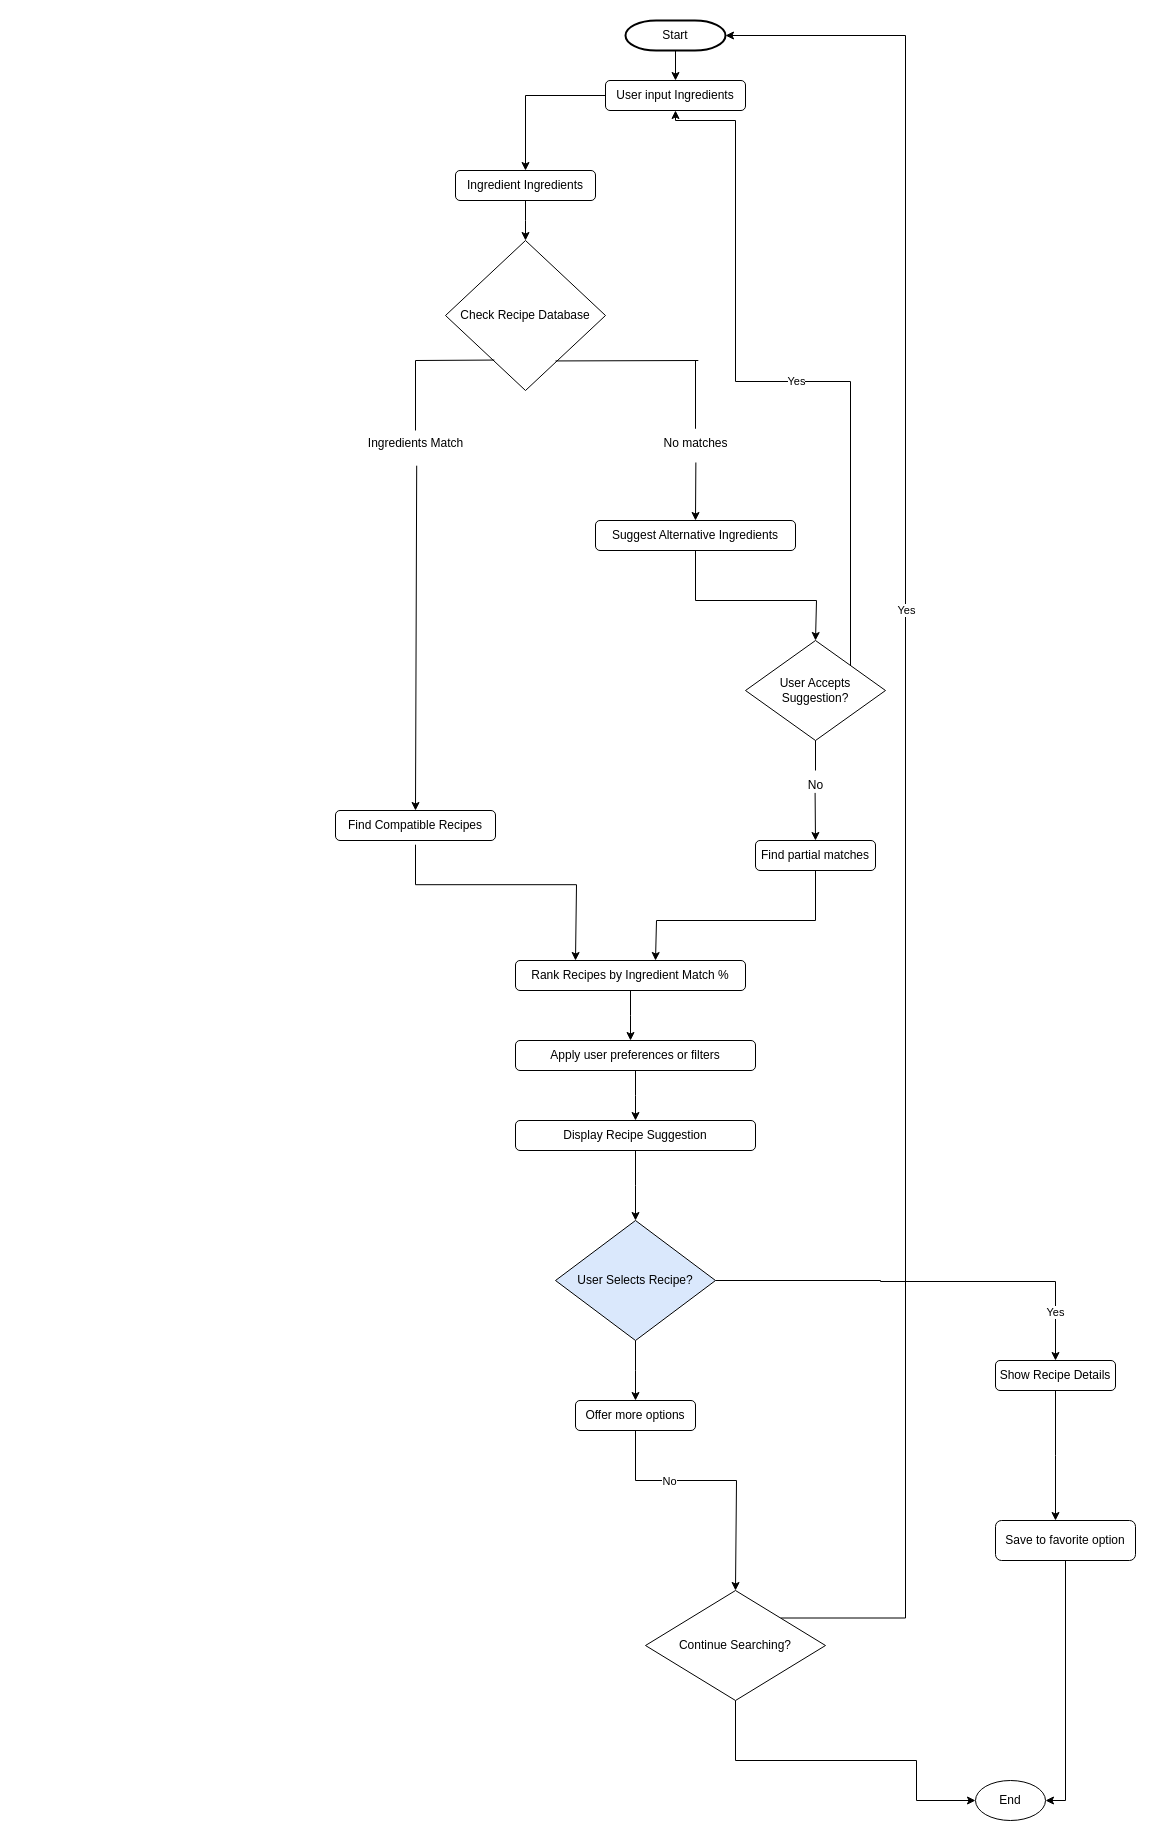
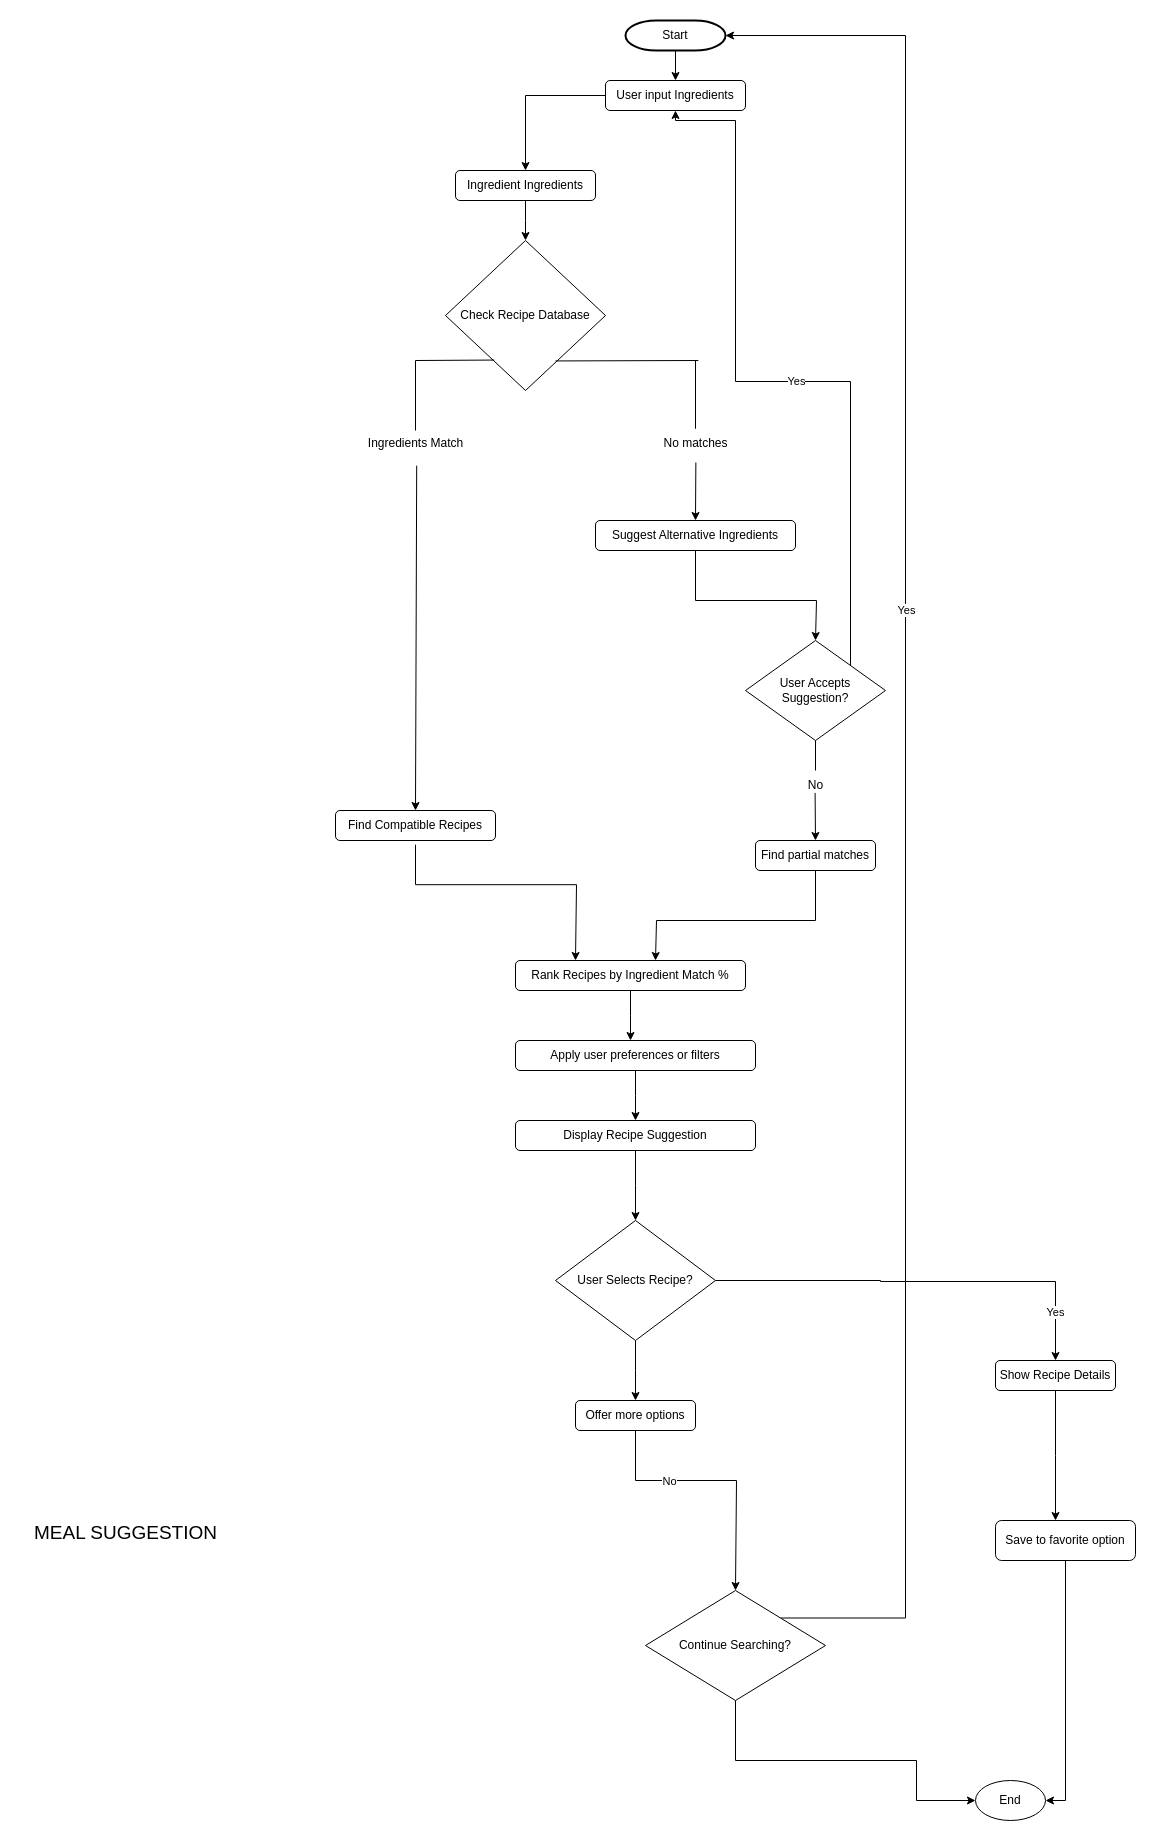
node "User Selects Recipe?": fillcolor #dae8fc -> #ffffff
node "MEAL SUGGESTION": added
